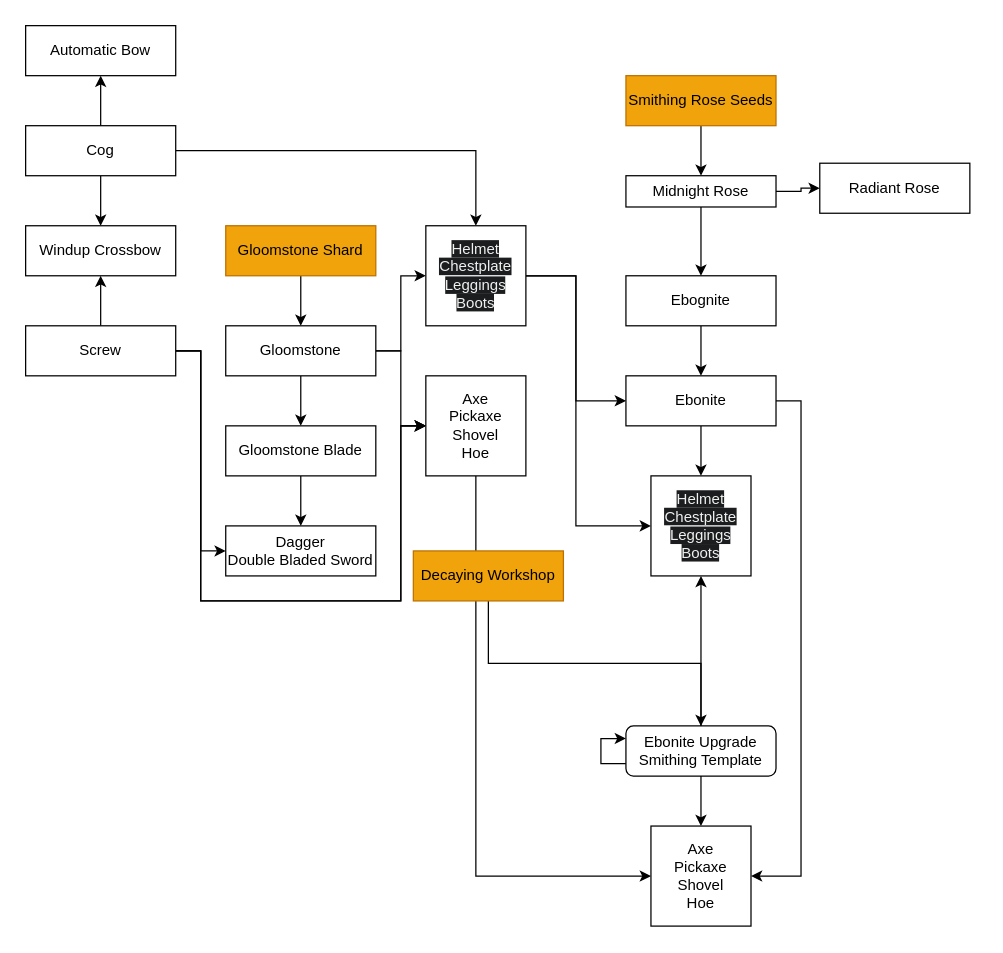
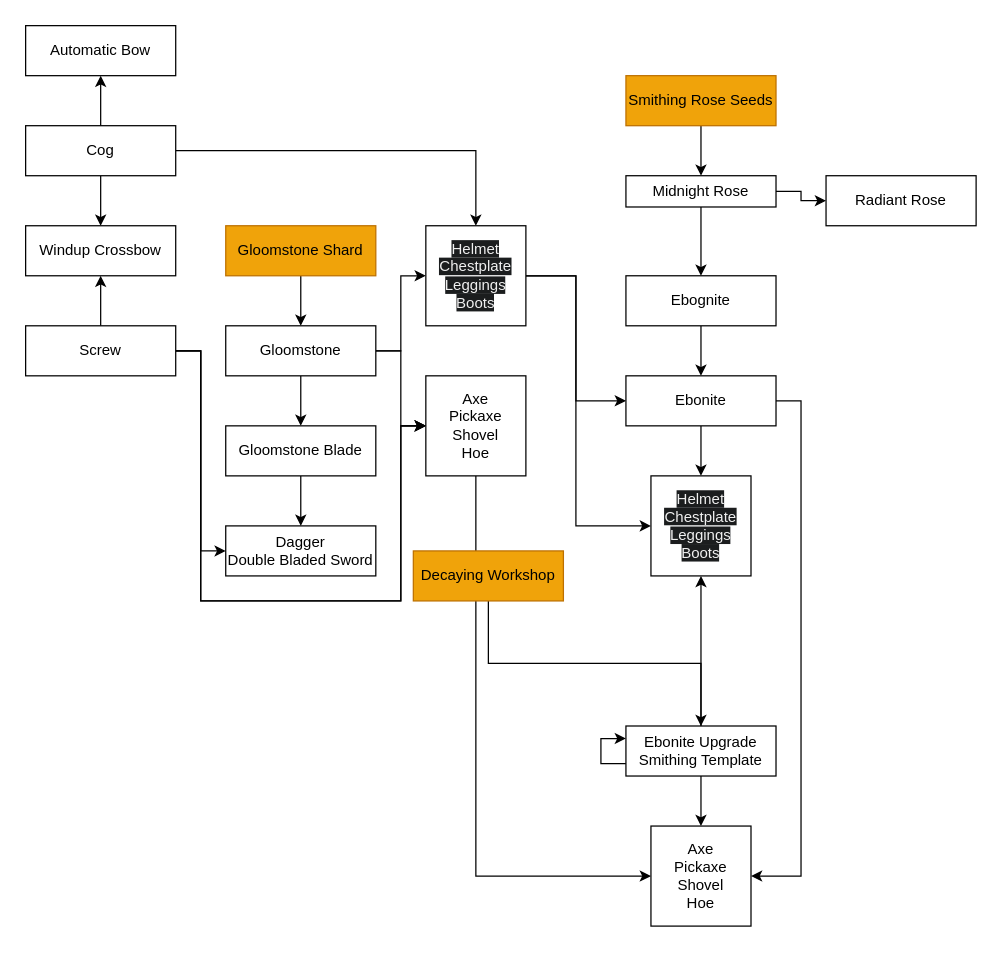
node "Radiant Rose": moved (894, 188) -> (901, 201)
node "Ebonite Upgrade Smithing Template": shape rounded rectangle -> rectangle
